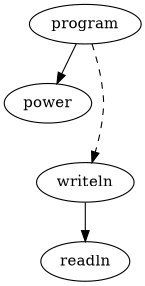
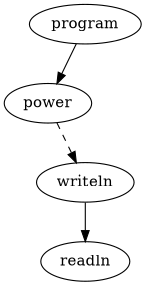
edge "program" -> "writeln": now "power" -> "writeln"
